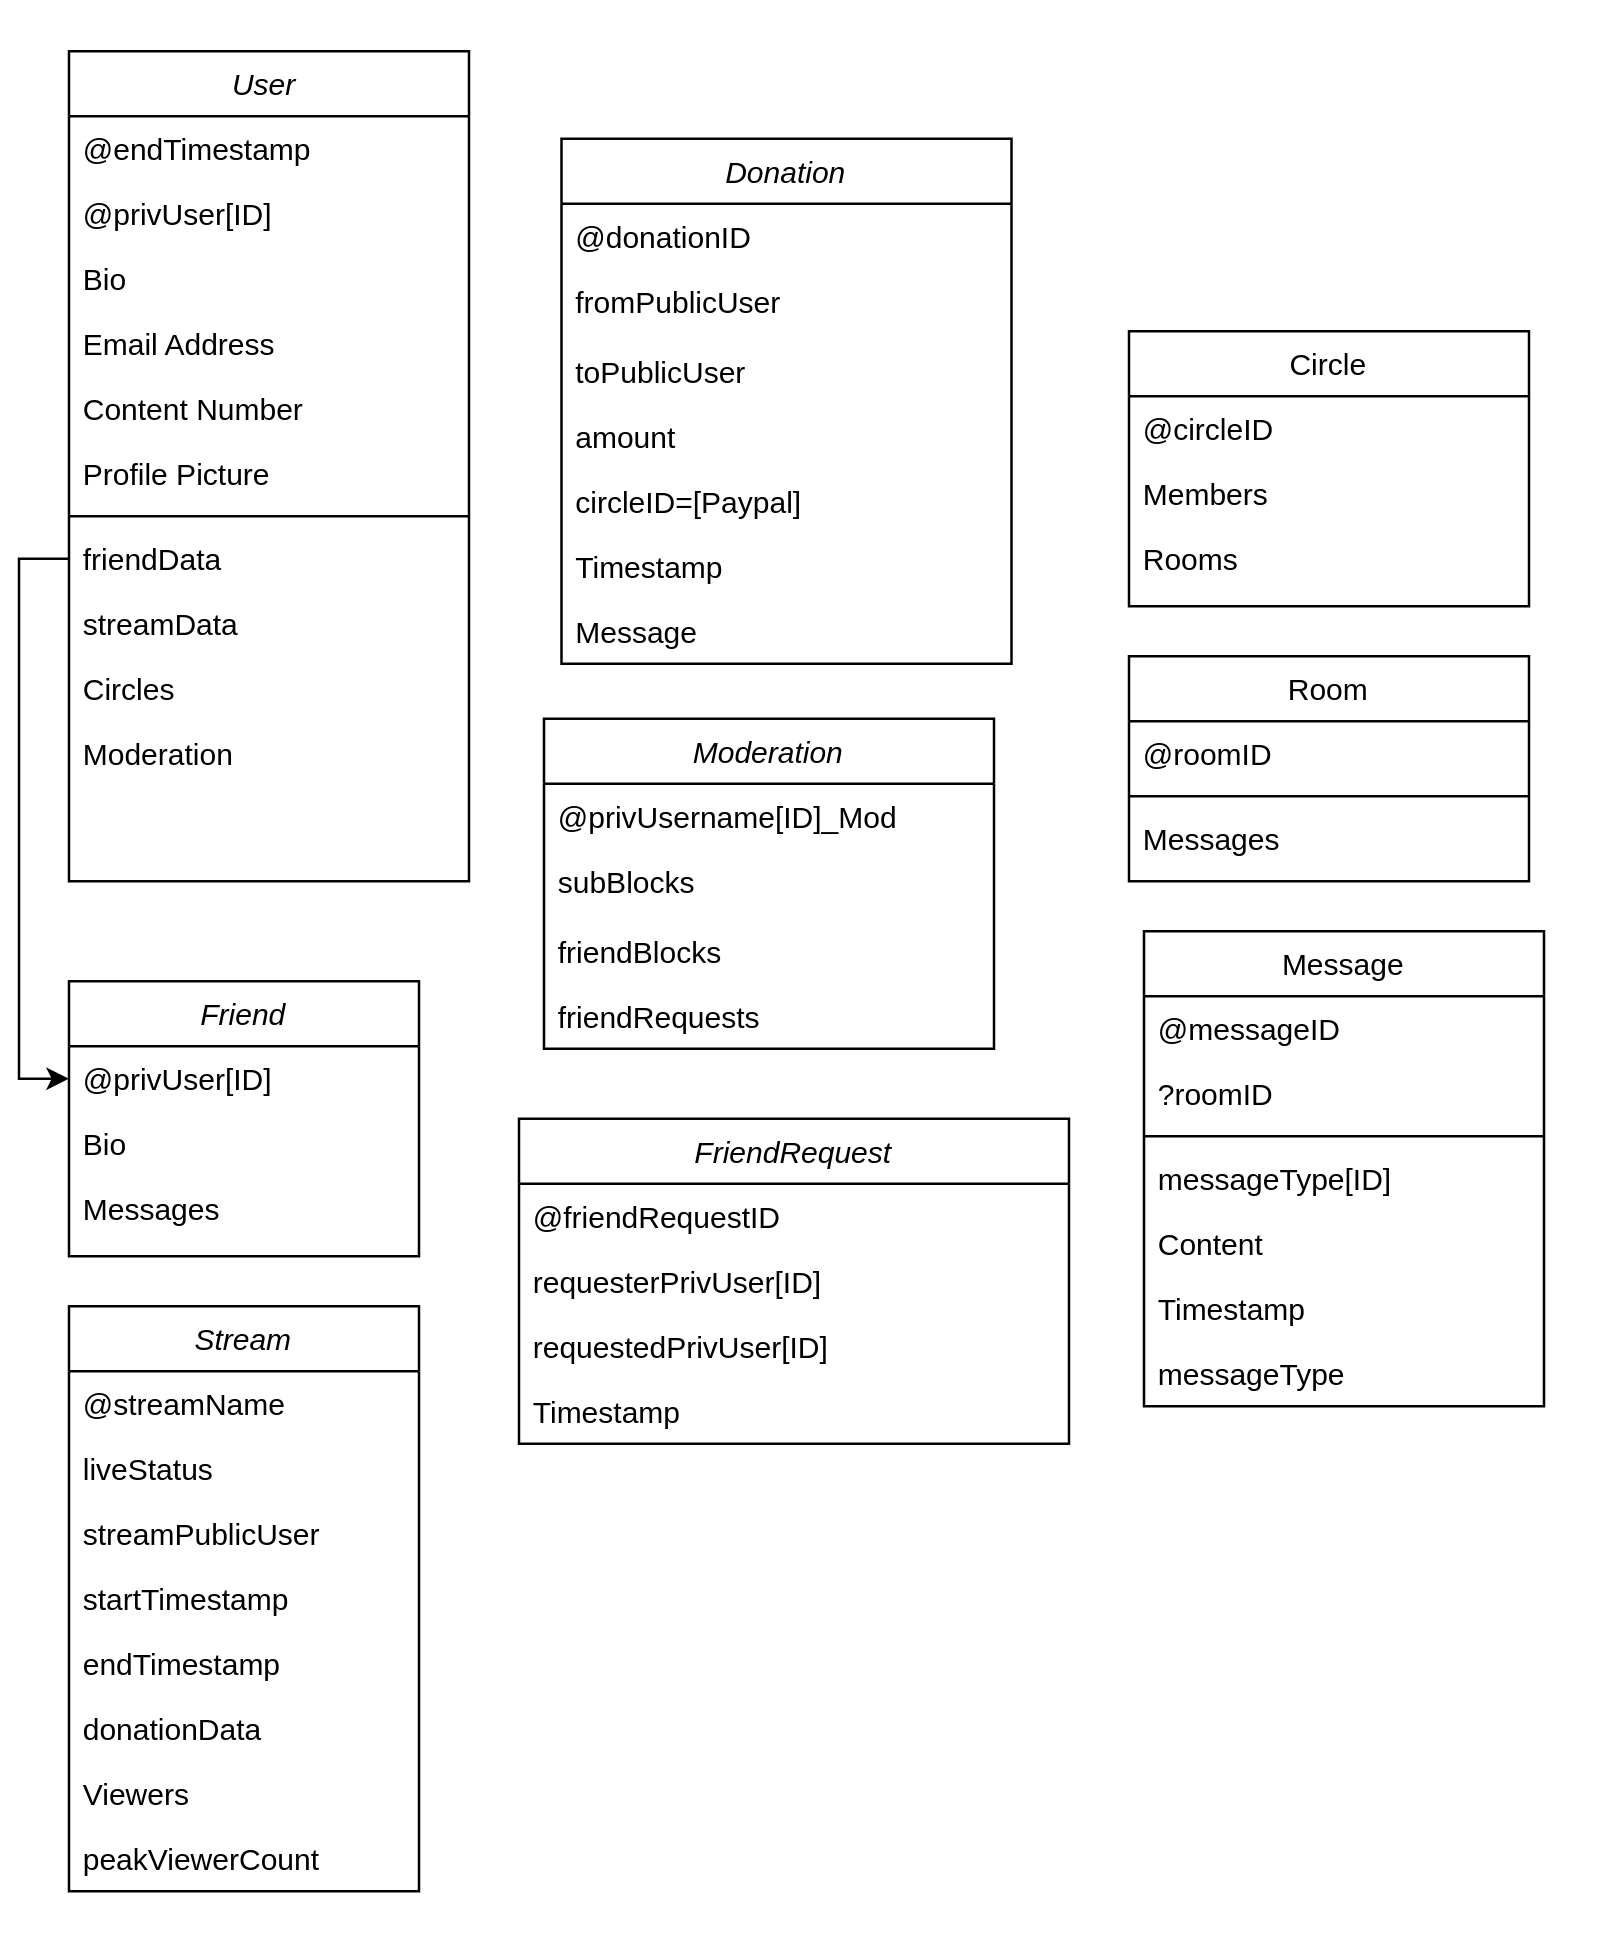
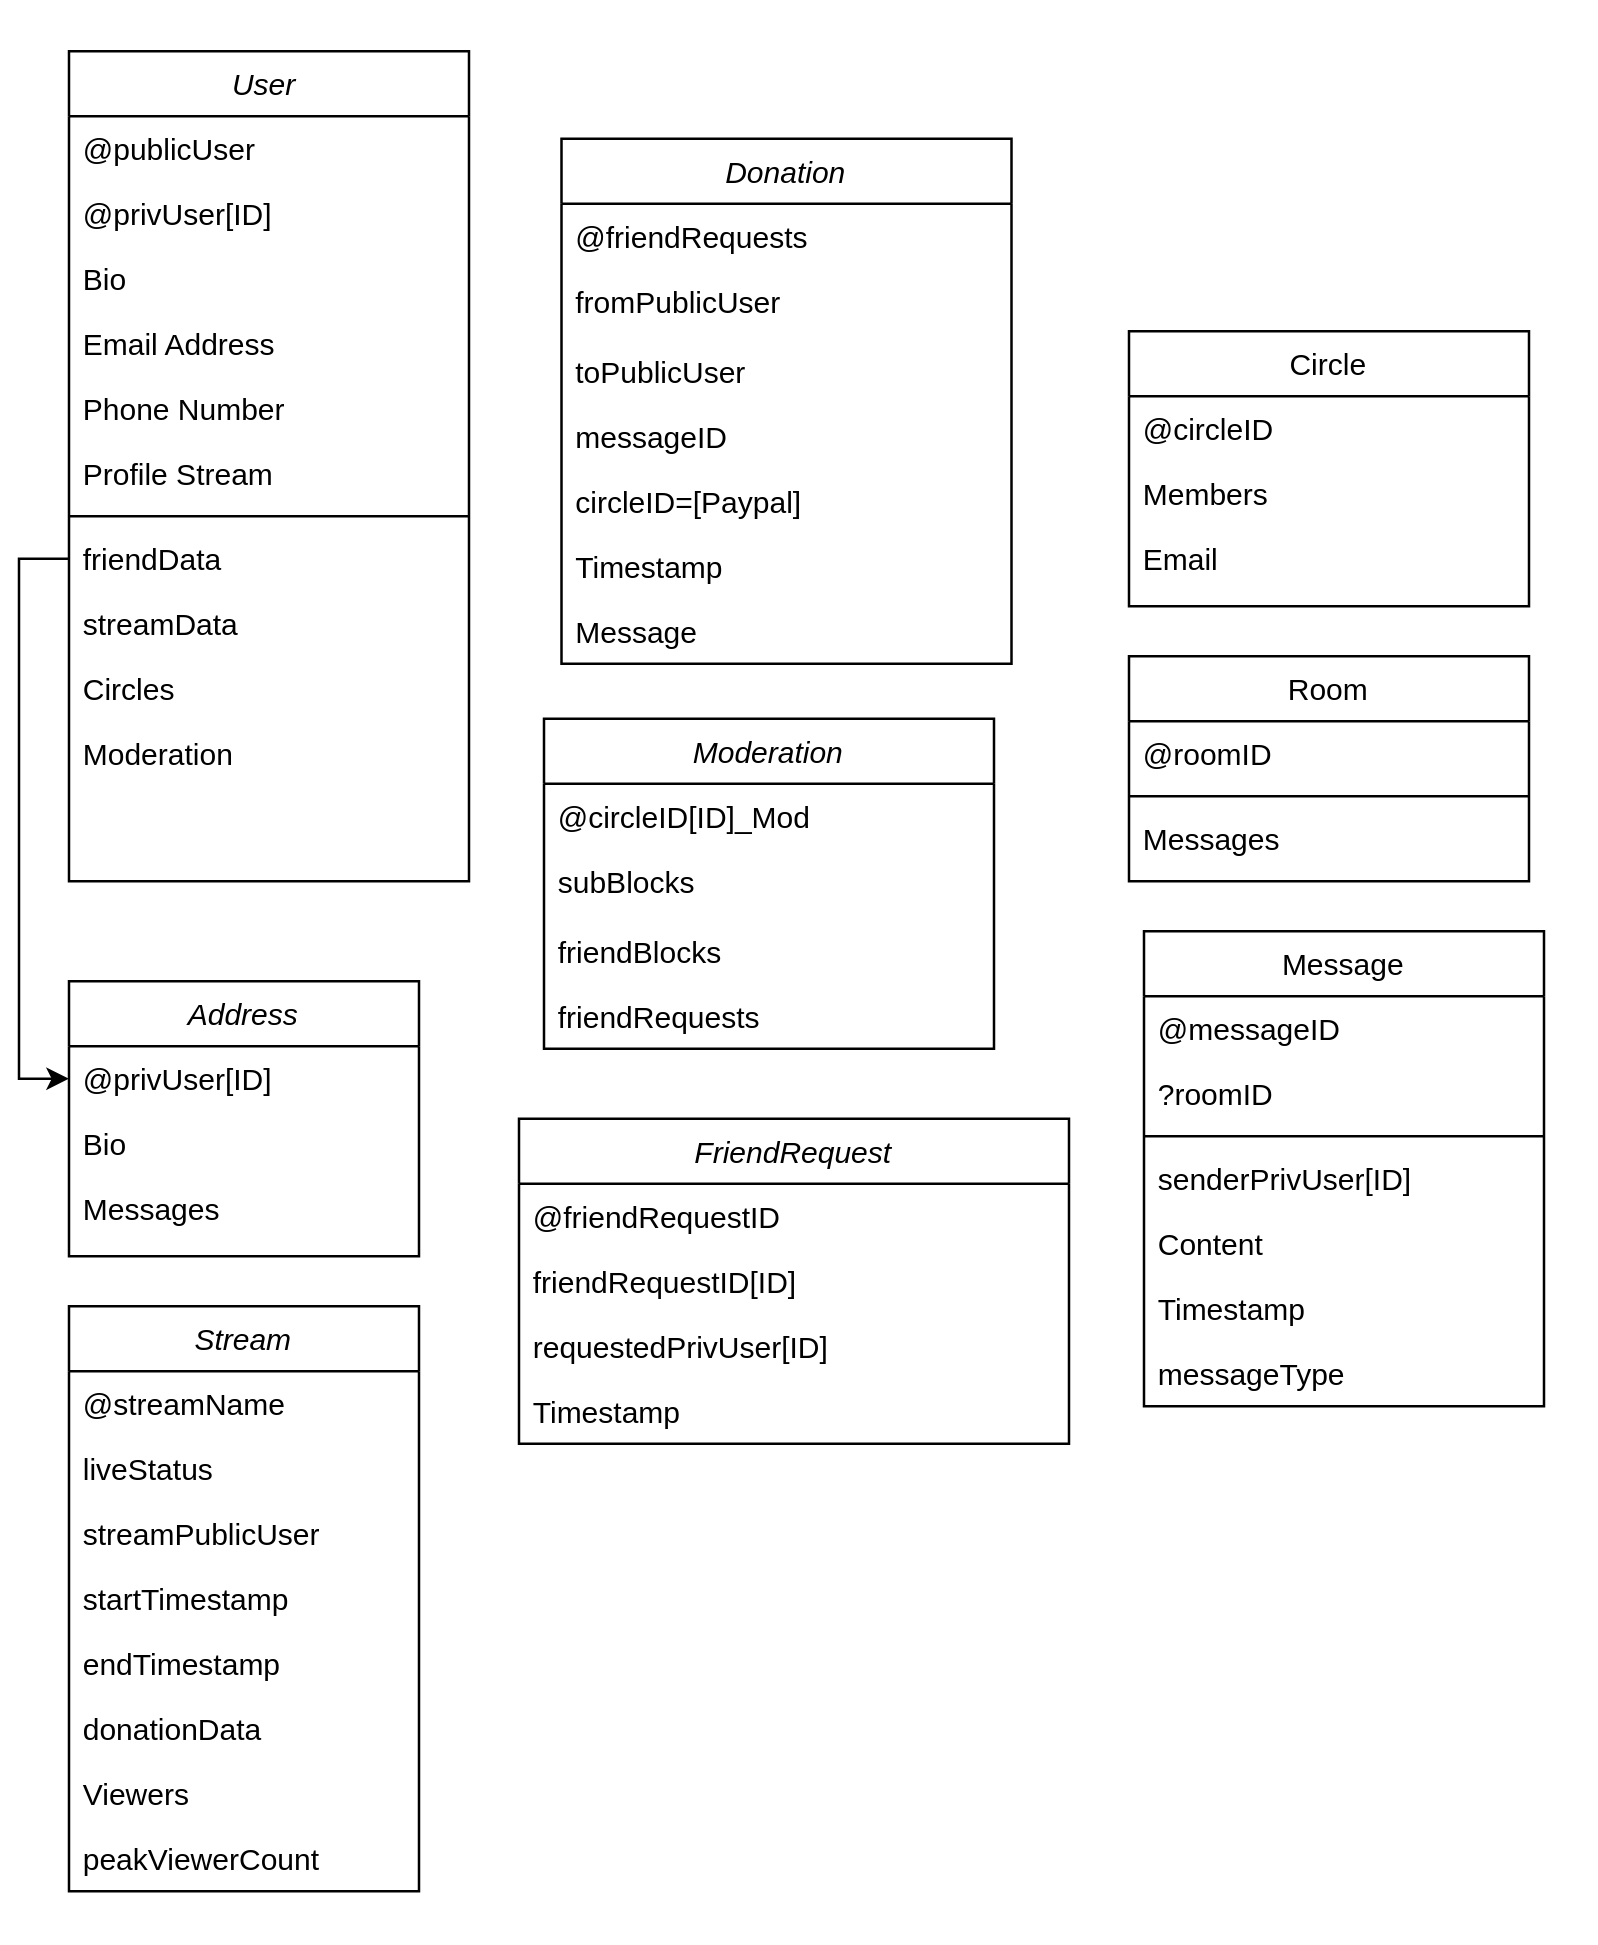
node "@endTimestamp": label "@endTimestamp" -> "@publicUser"
node "@donationID": label "@donationID" -> "@friendRequests"
node "Content Number": label "Content Number" -> "Phone Number"
node "amount": label "amount" -> "messageID"
node "Profile Picture": label "Profile Picture" -> "Profile Stream"
node "Rooms": label "Rooms" -> "Email"
node "@privUsername[ID]_Mod": label "@privUsername[ID]_Mod" -> "@circleID[ID]_Mod"
node "Friend": label "Friend" -> "Address"
node "messageType[ID]": label "messageType[ID]" -> "senderPrivUser[ID]"
node "requesterPrivUser[ID]": label "requesterPrivUser[ID]" -> "friendRequestID[ID]"
